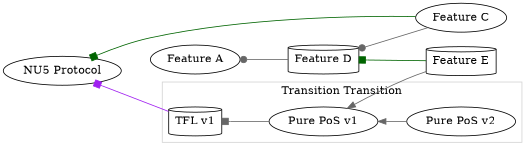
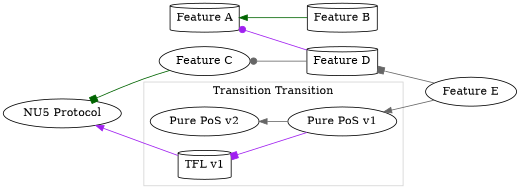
node "Feature B": added
edge "Feature C" -> "Feature D": reversed
node "Feature A": shape ellipse -> cylinder
edge "Feature D" -> "Feature A": color gray40 -> purple
edge "Feature E" -> "Feature D": color darkgreen -> gray40
node "Feature E": shape cylinder -> ellipse
edge "TFL v1" -> "NU5 Protocol": arrowhead box -> normal
edge "Pure PoS v1" -> "TFL v1": color gray40 -> purple
edge "Pure PoS v2" -> "Pure PoS v1": reversed
